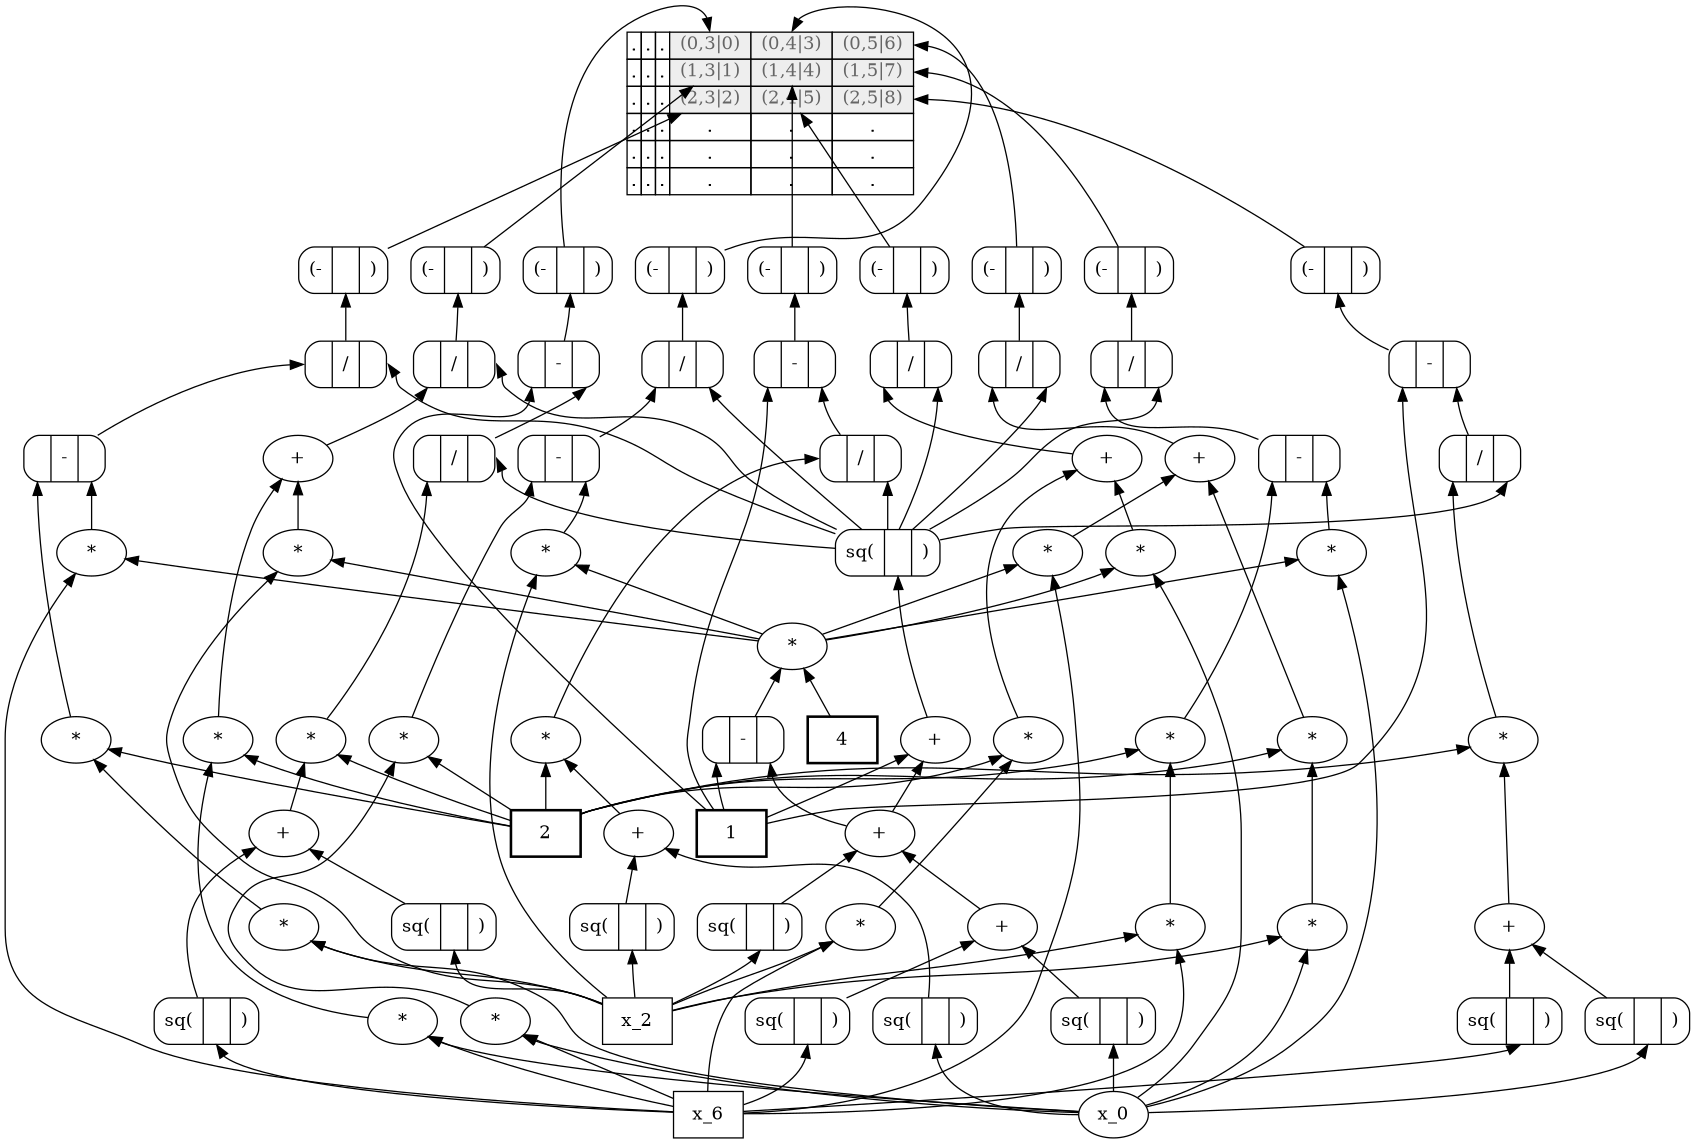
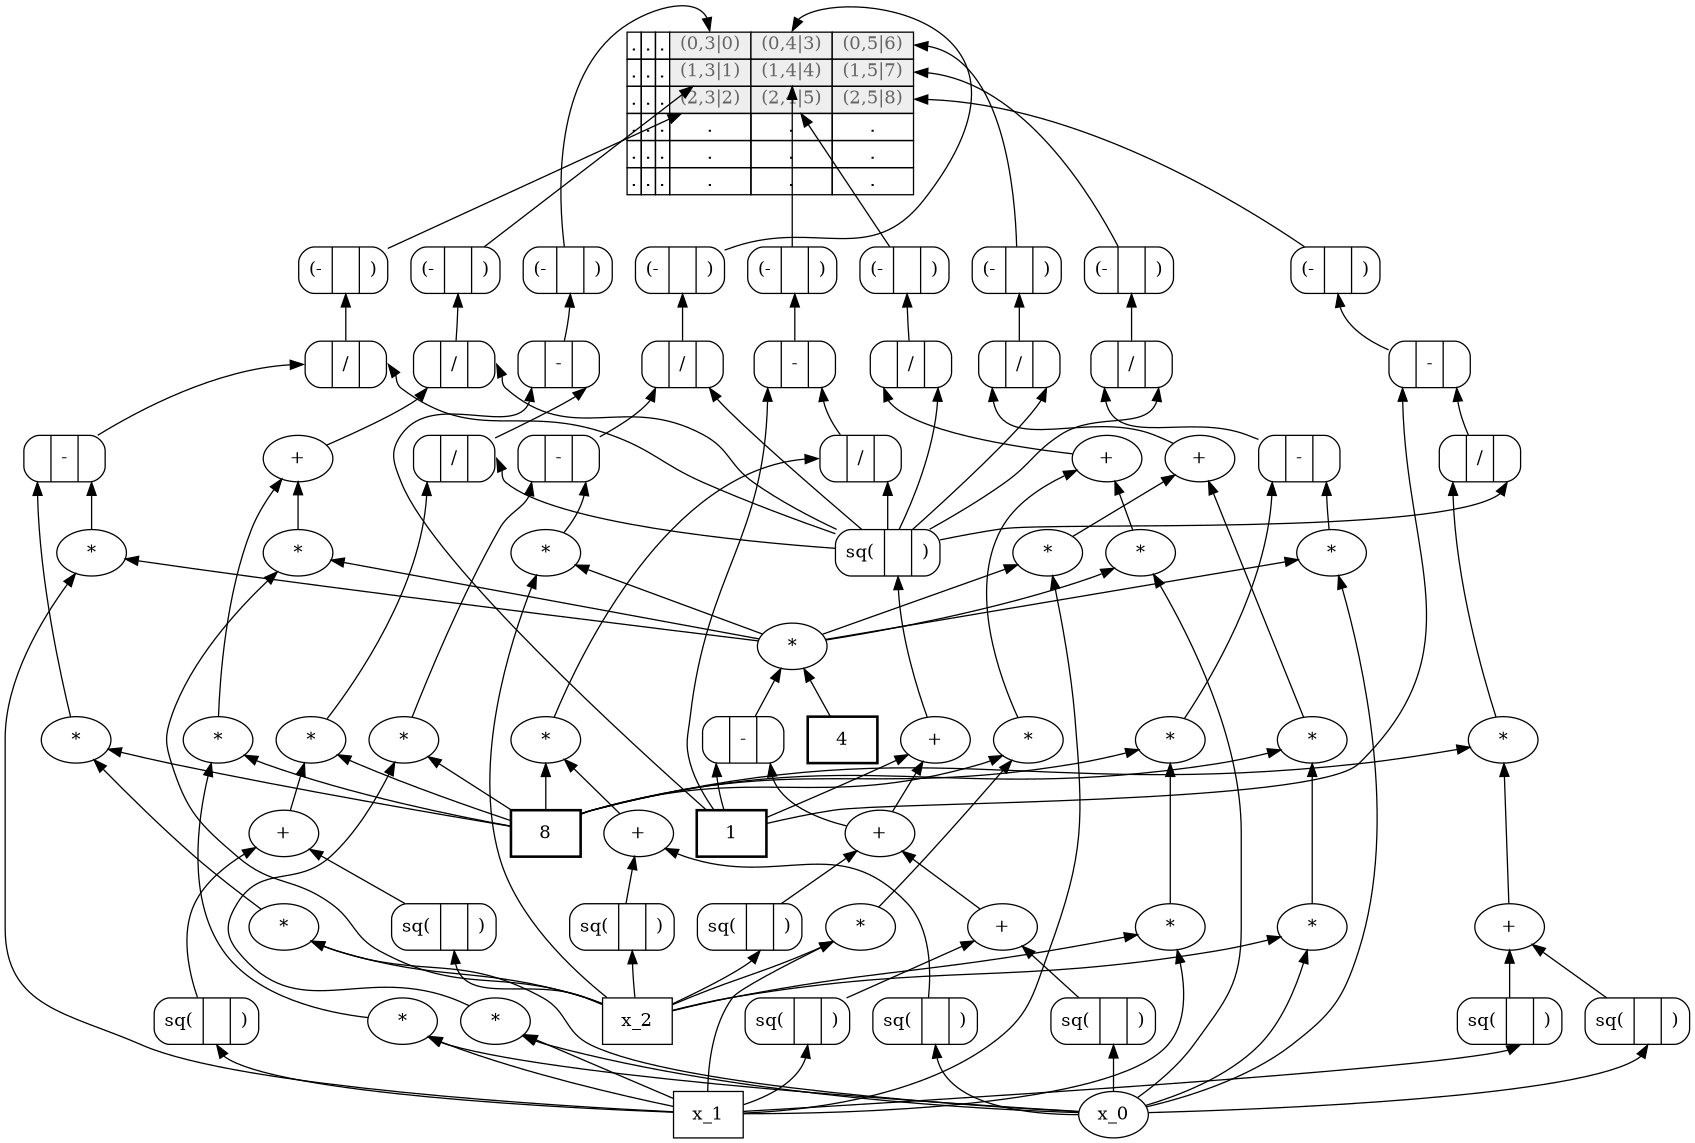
node "2": label "2" -> "8"
node "x_6": label "x_6" -> "x_1"
